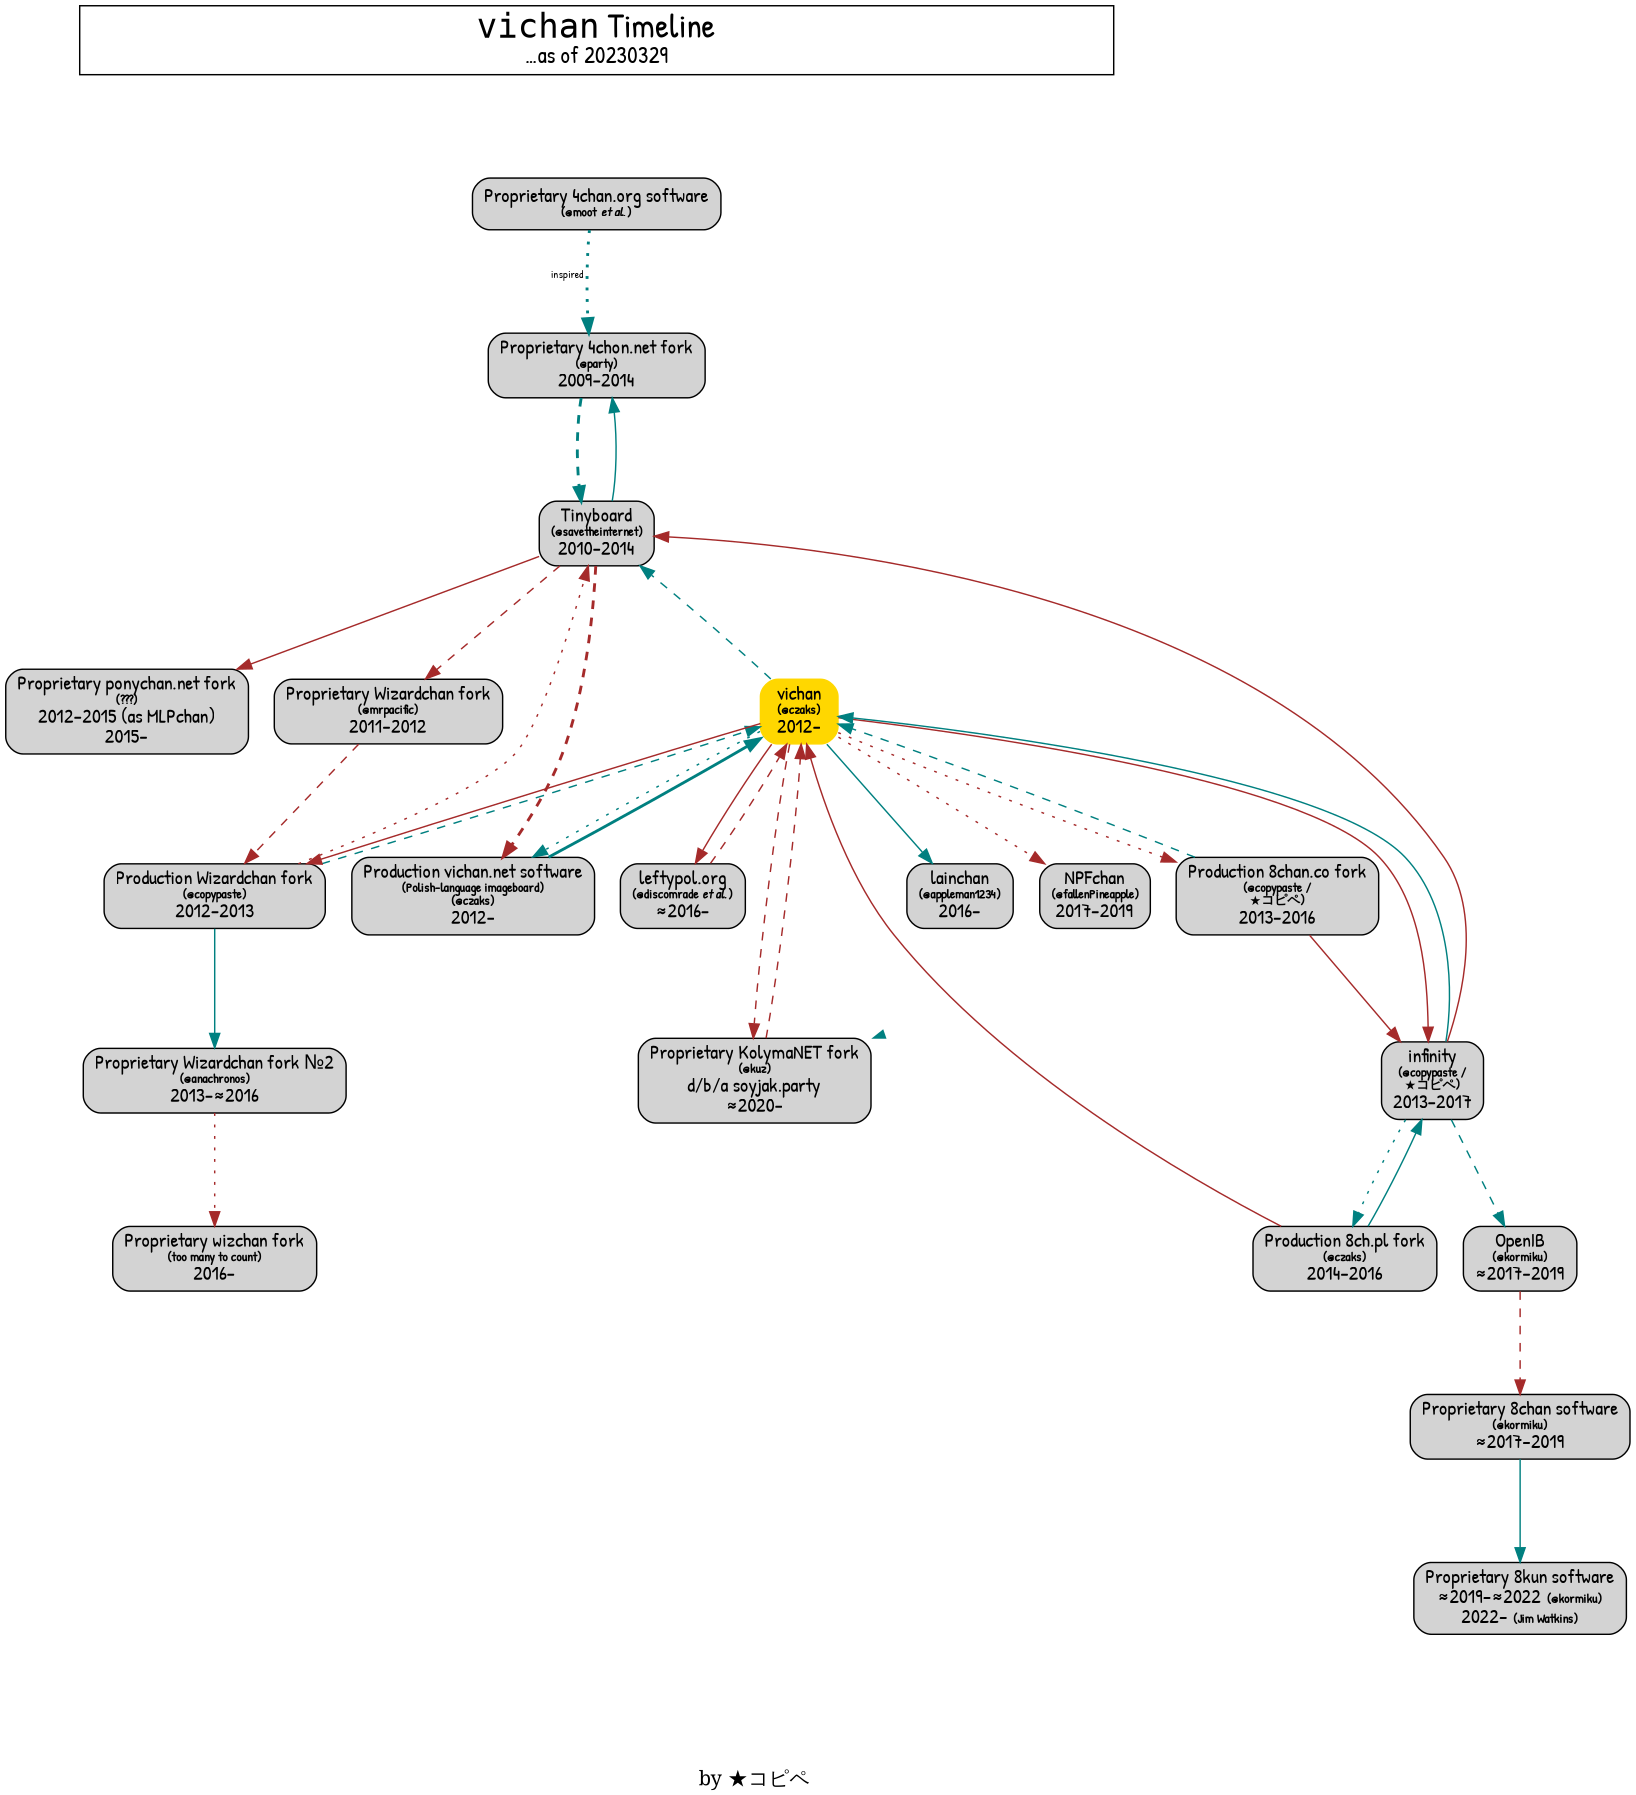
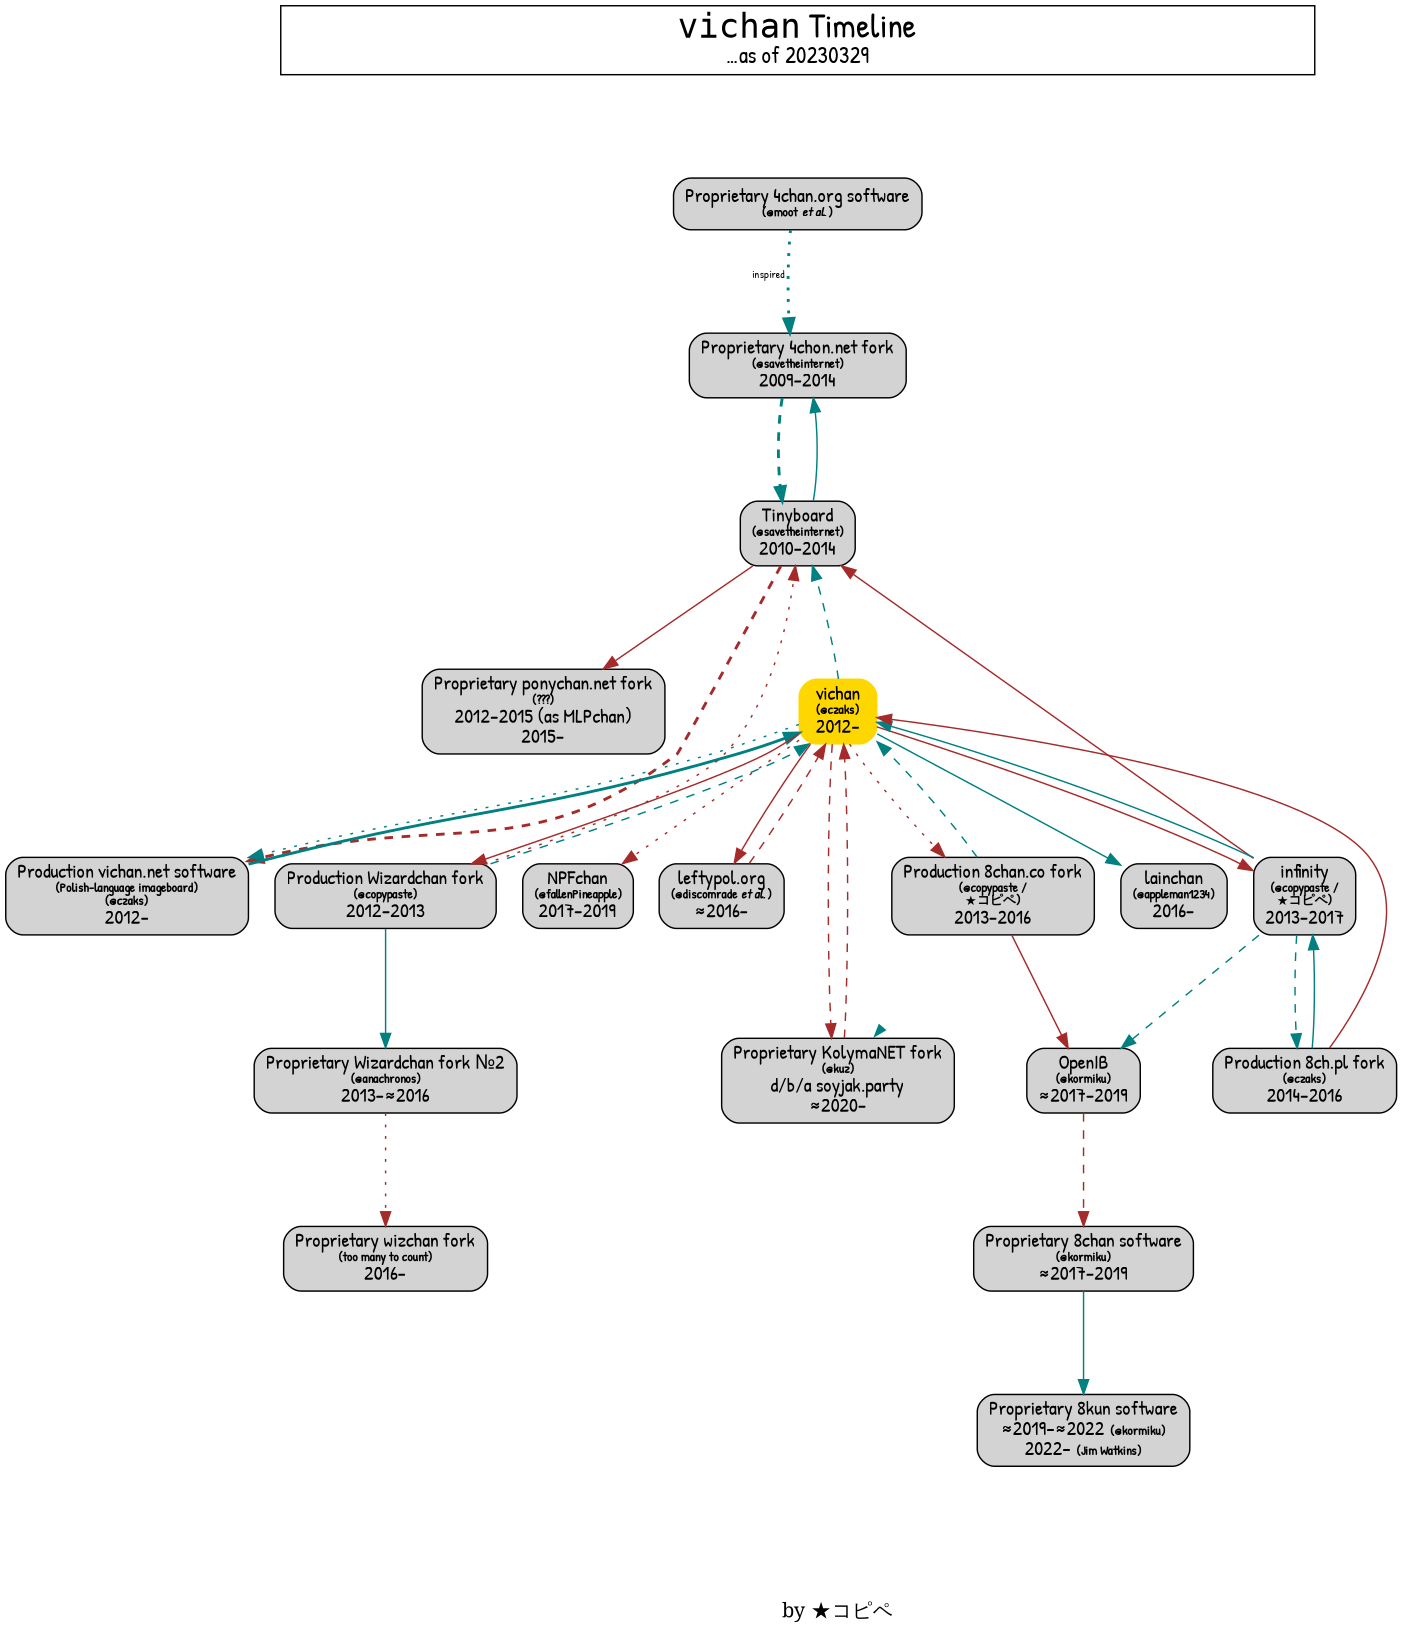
node "Proprietary 4chon.net fork": text "(@party)" -> "(@savetheinternet)"
node "Proprietary Wizardchan fork": removed
edge "Production 8chan.co fork" -> "infinity": now "Production 8chan.co fork" -> "OpenIB"
edge "infinity" -> "Production 8ch.pl fork": style dotted -> dashed
